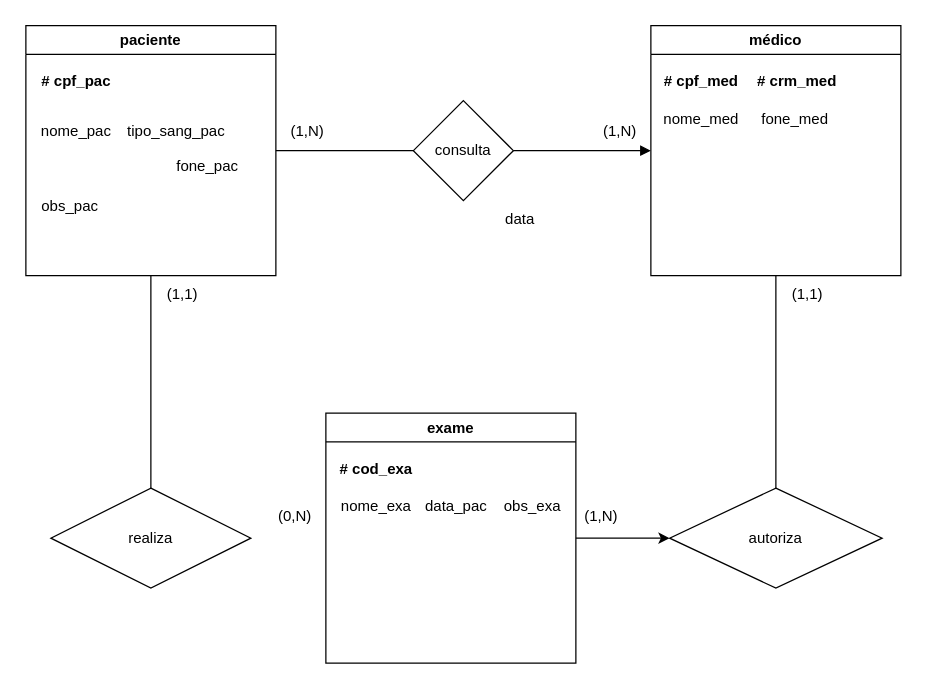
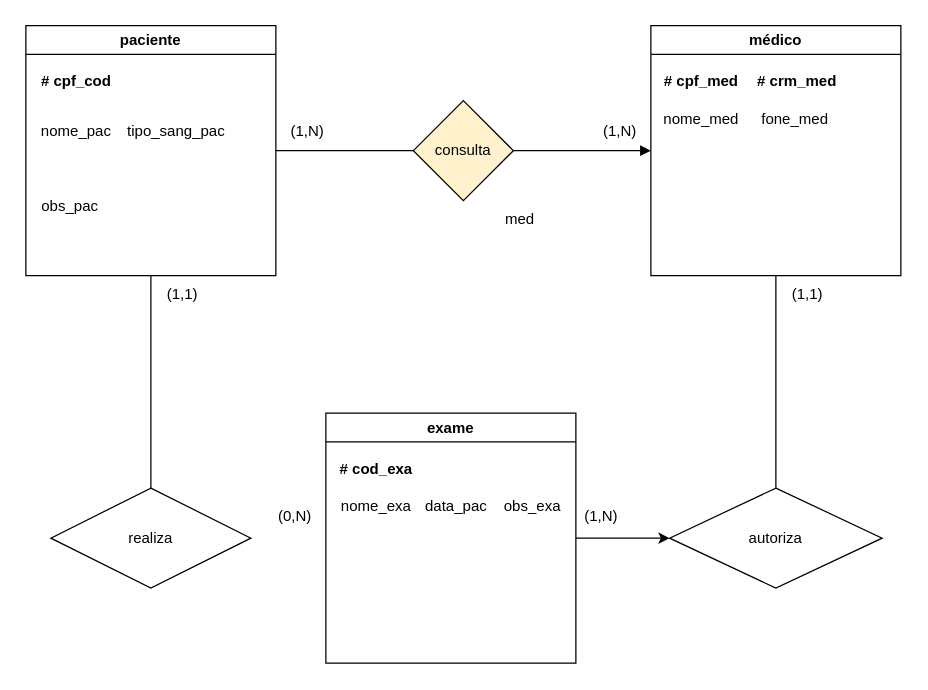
node "# cpf_pac": label "# cpf_pac" -> "# cpf_cod"
node "consulta": fillcolor #ffffff -> #fff2cc
node "fone_pac": removed
node "data": label "data" -> "med"
